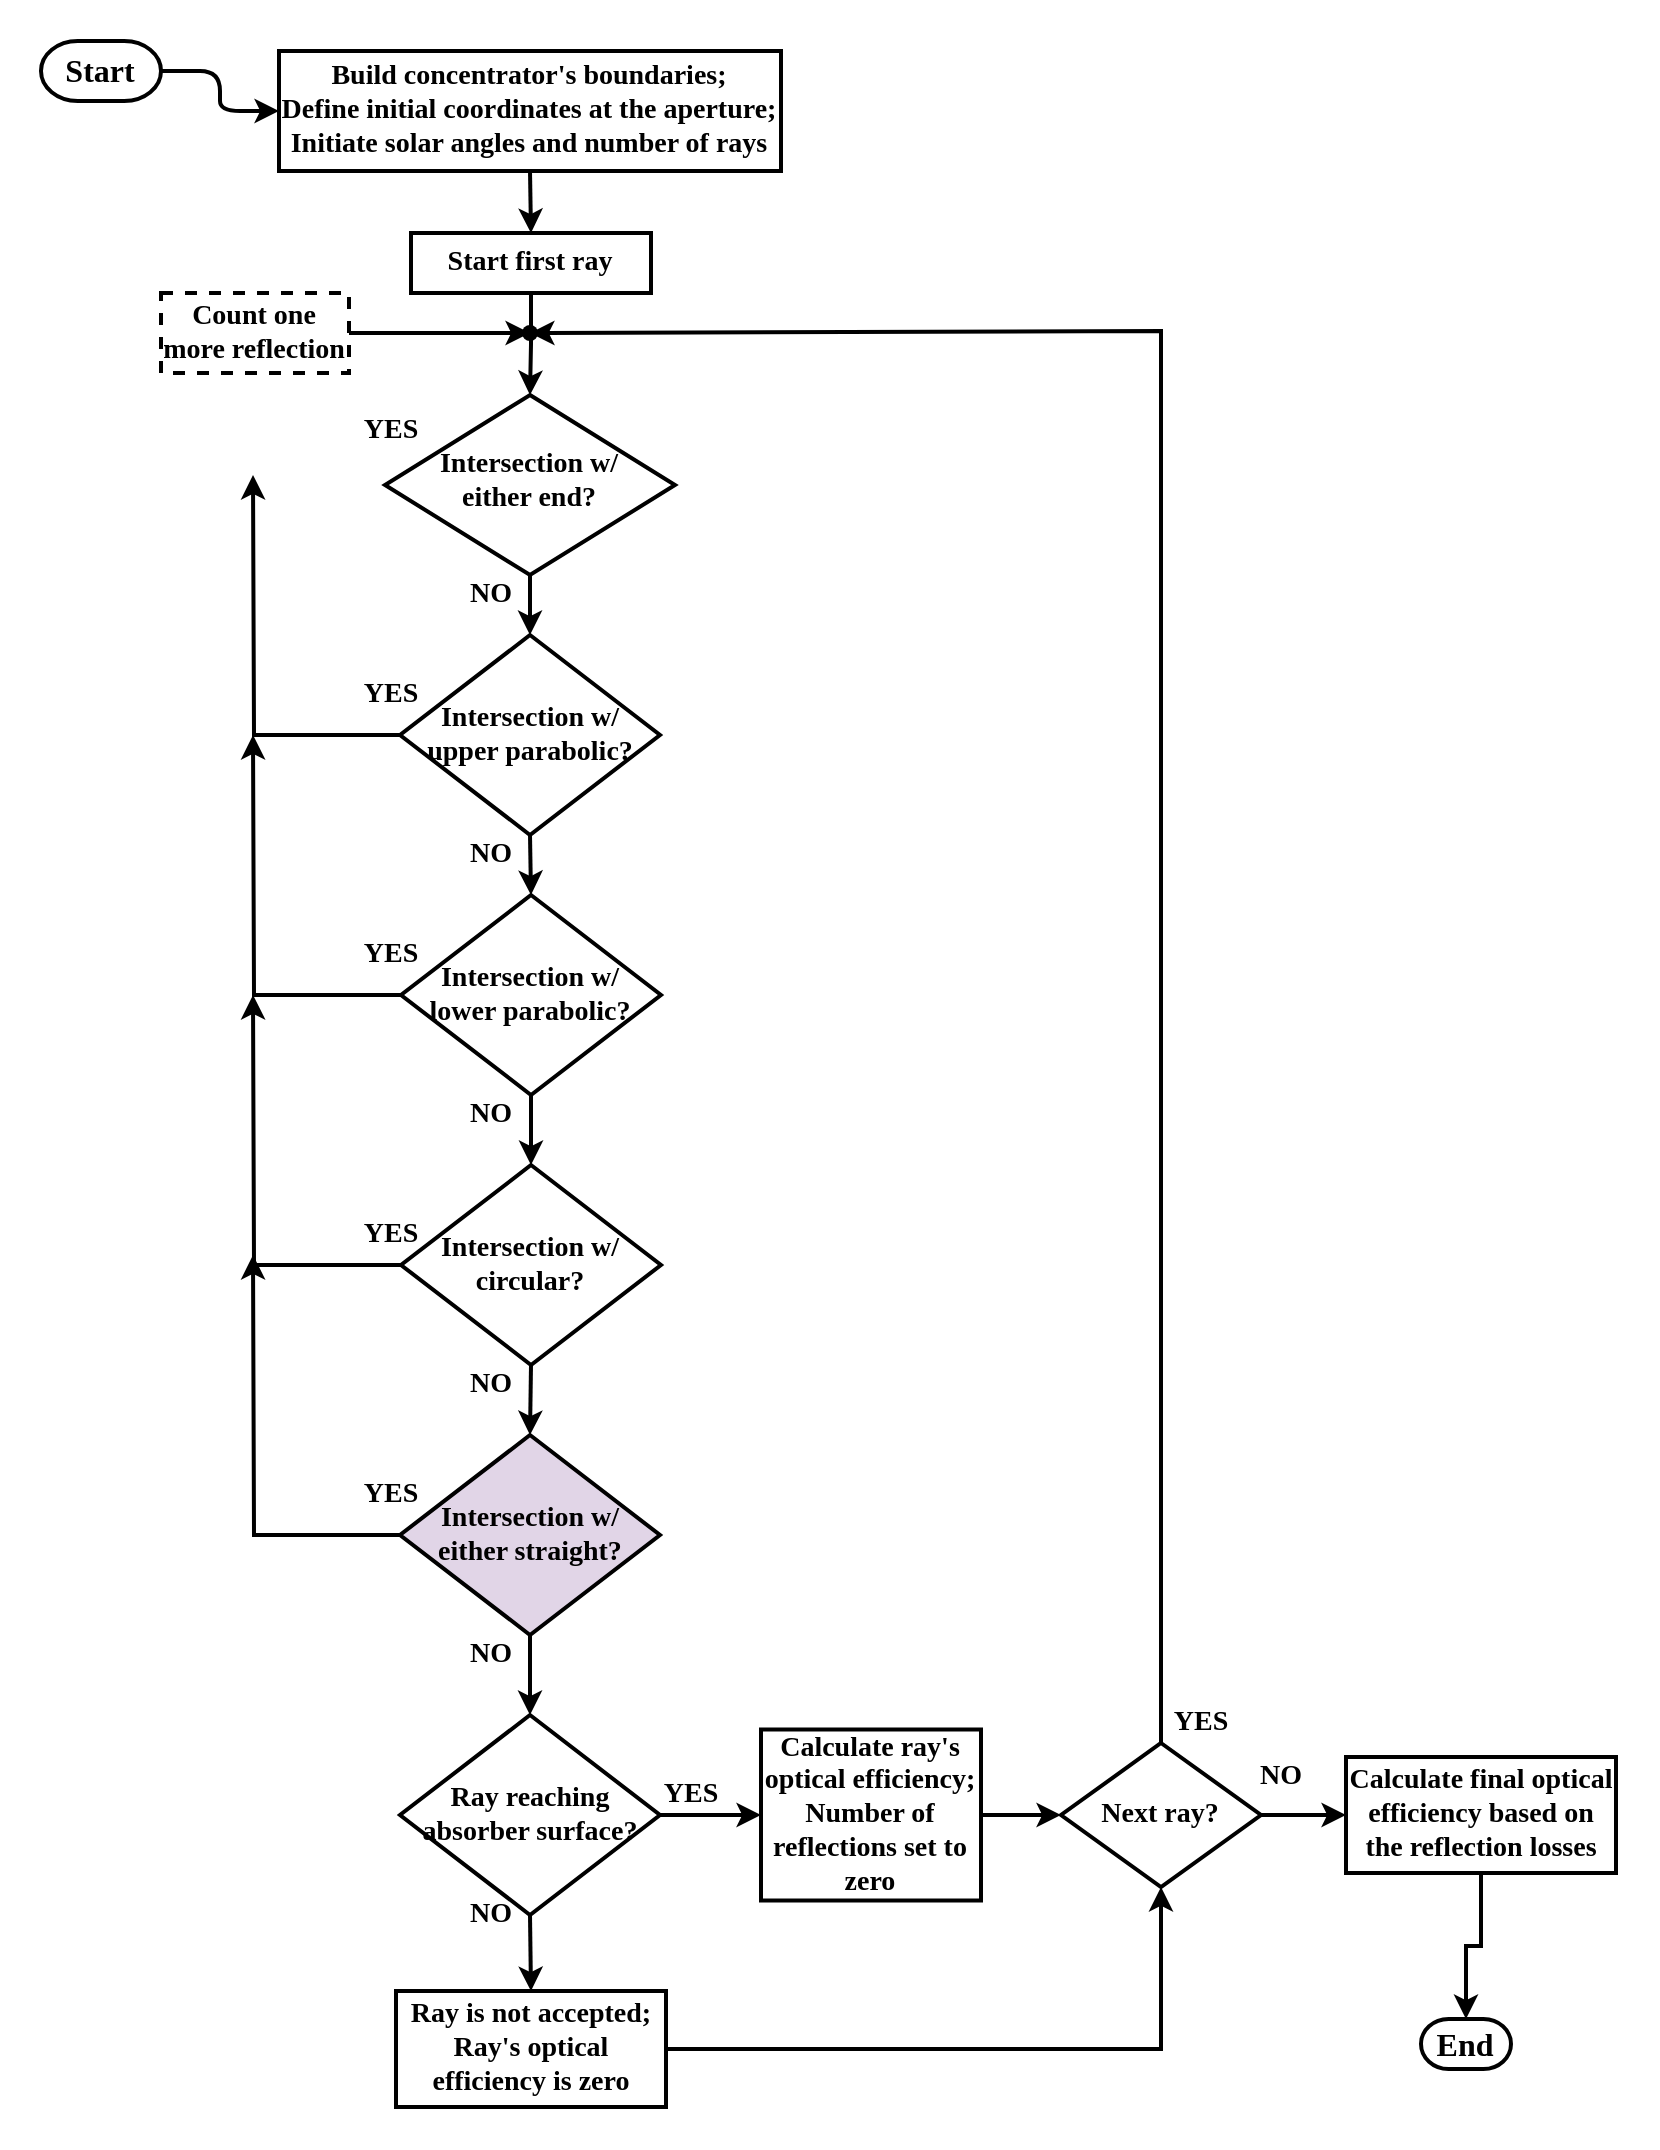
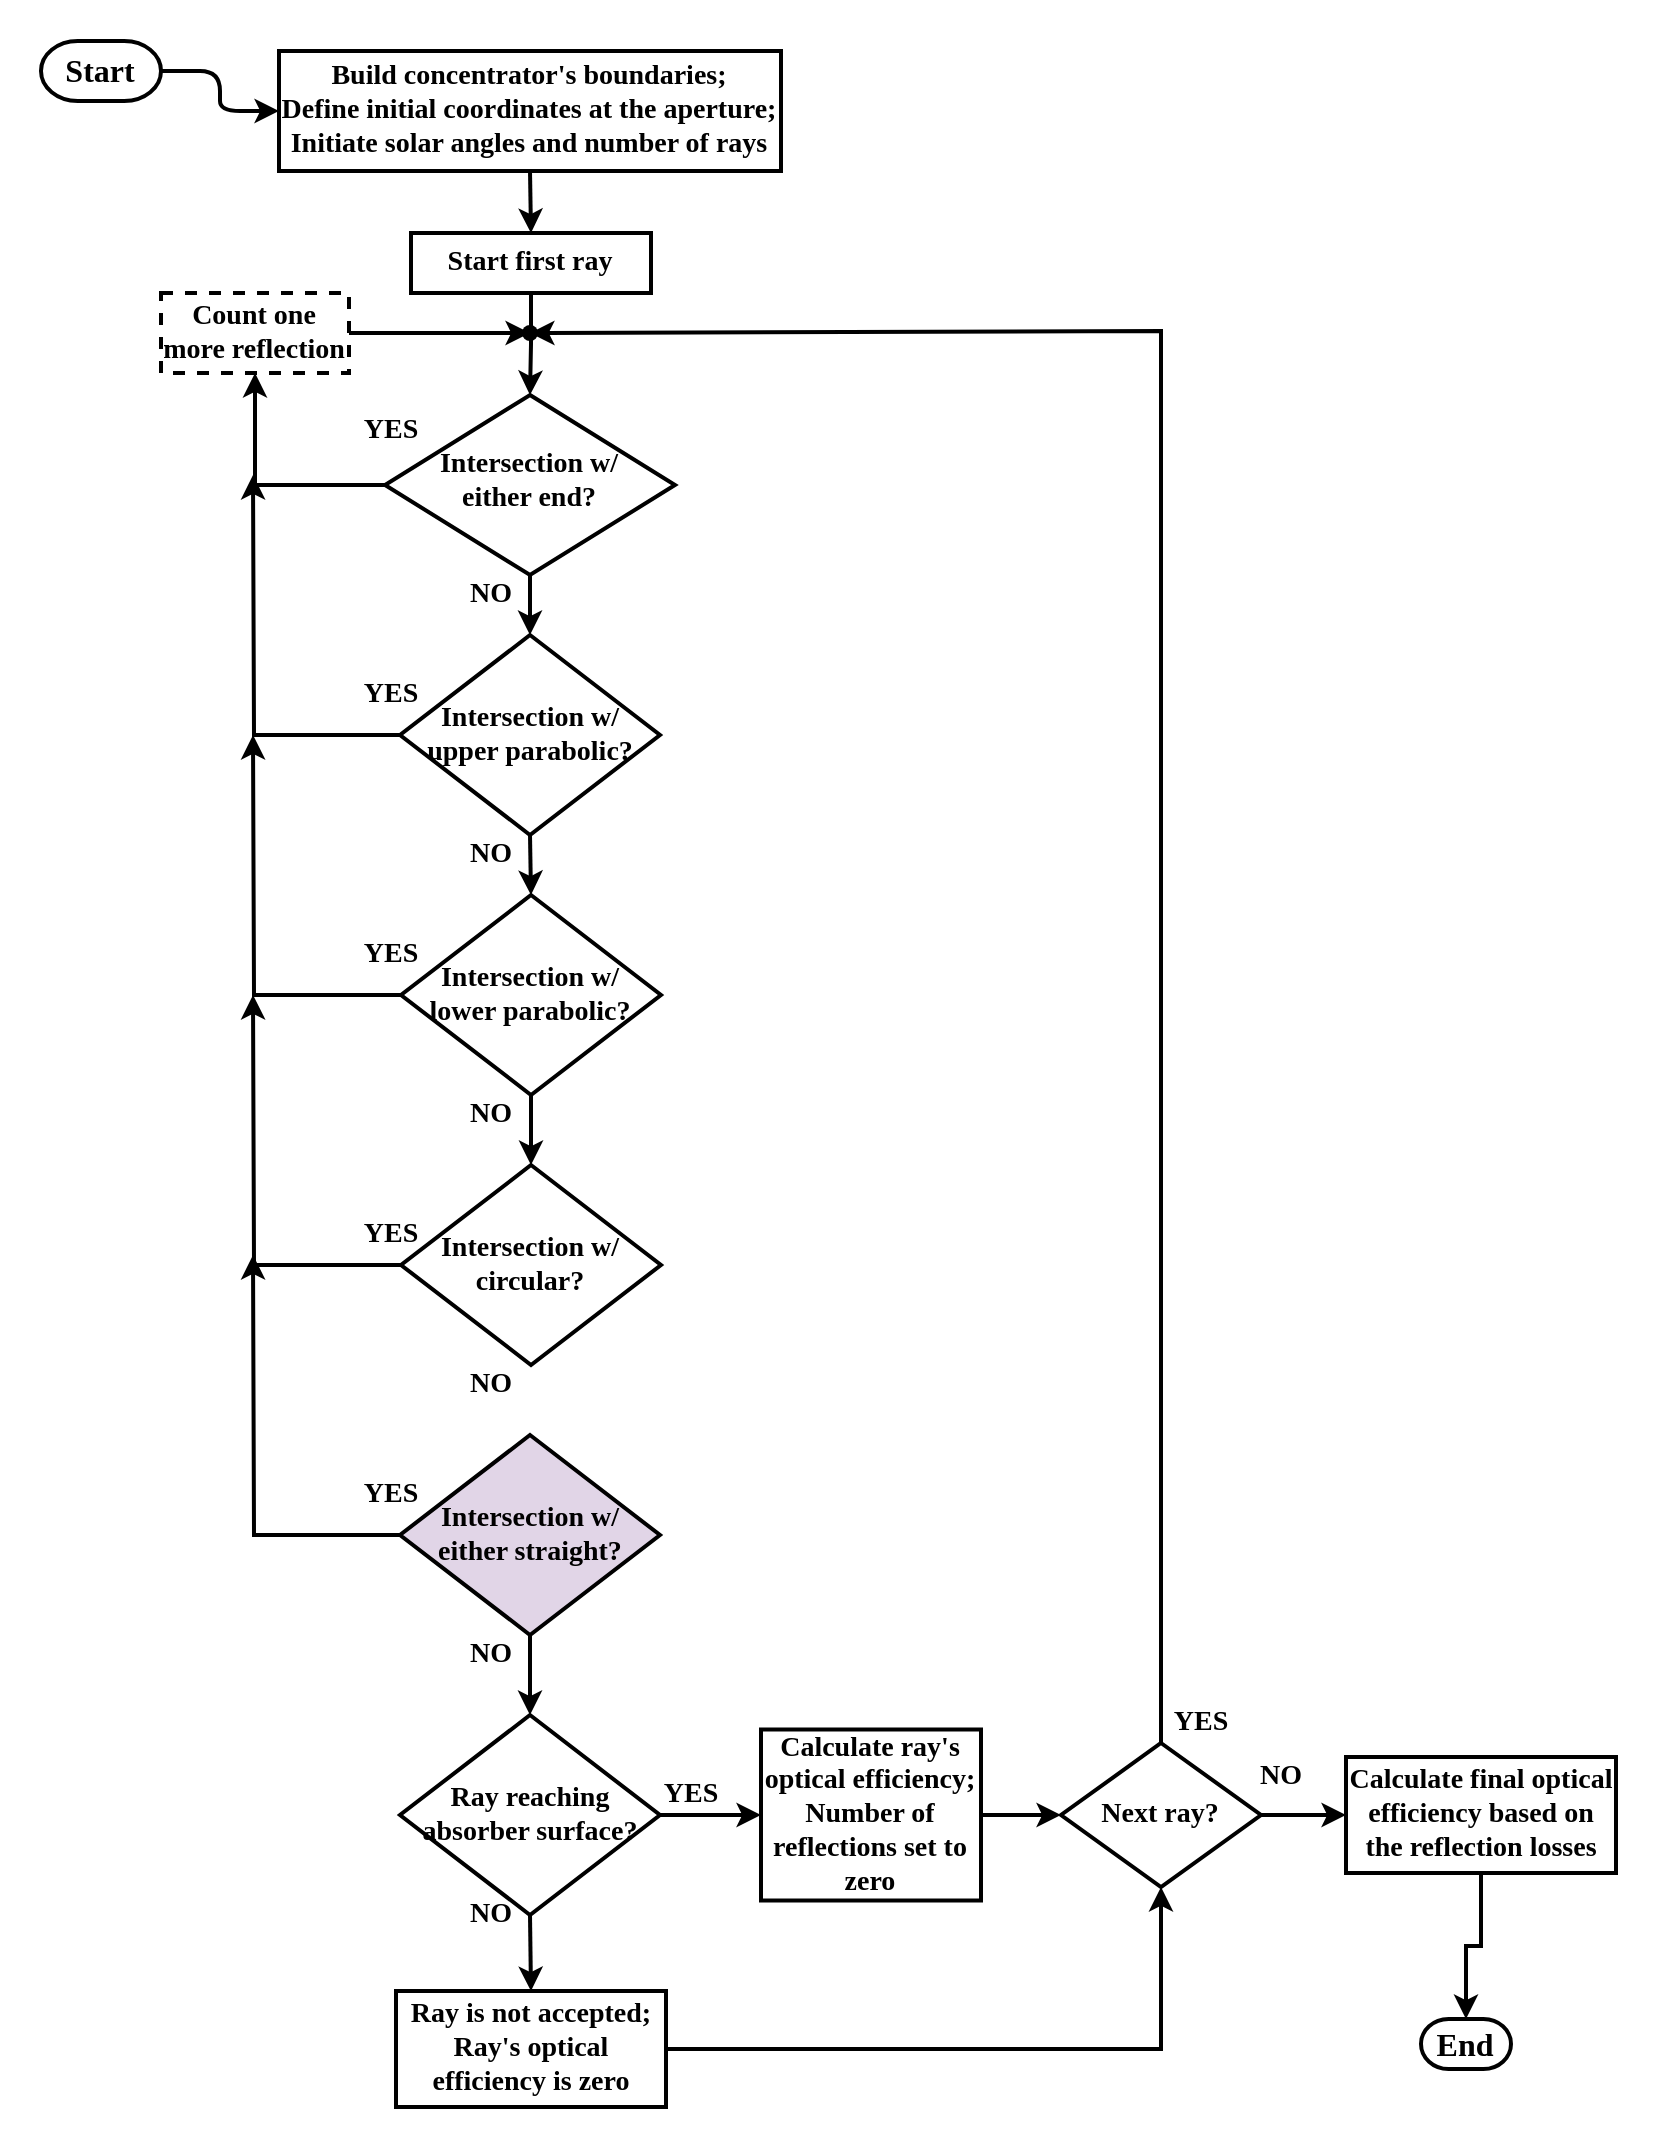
edge "Intersection w/either end?" -> "Count one more reflection": added
edge "Intersection w/ circular?" -> "Intersection w/ either straight?": removed
